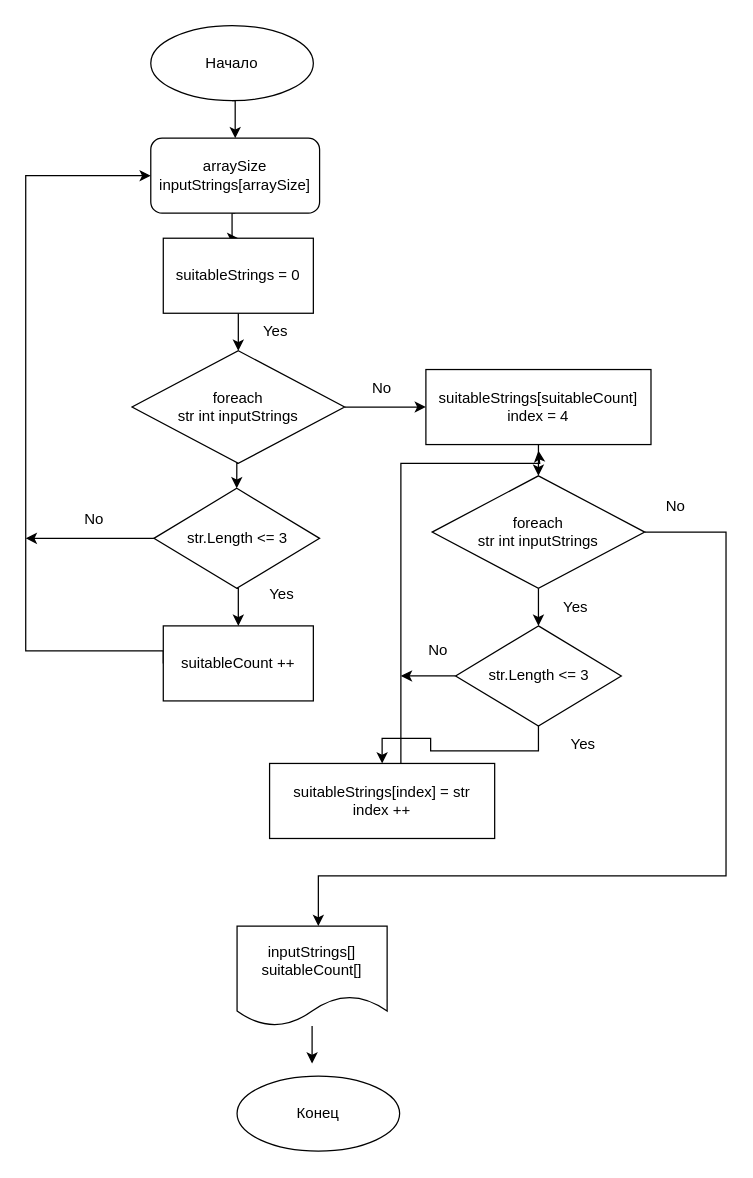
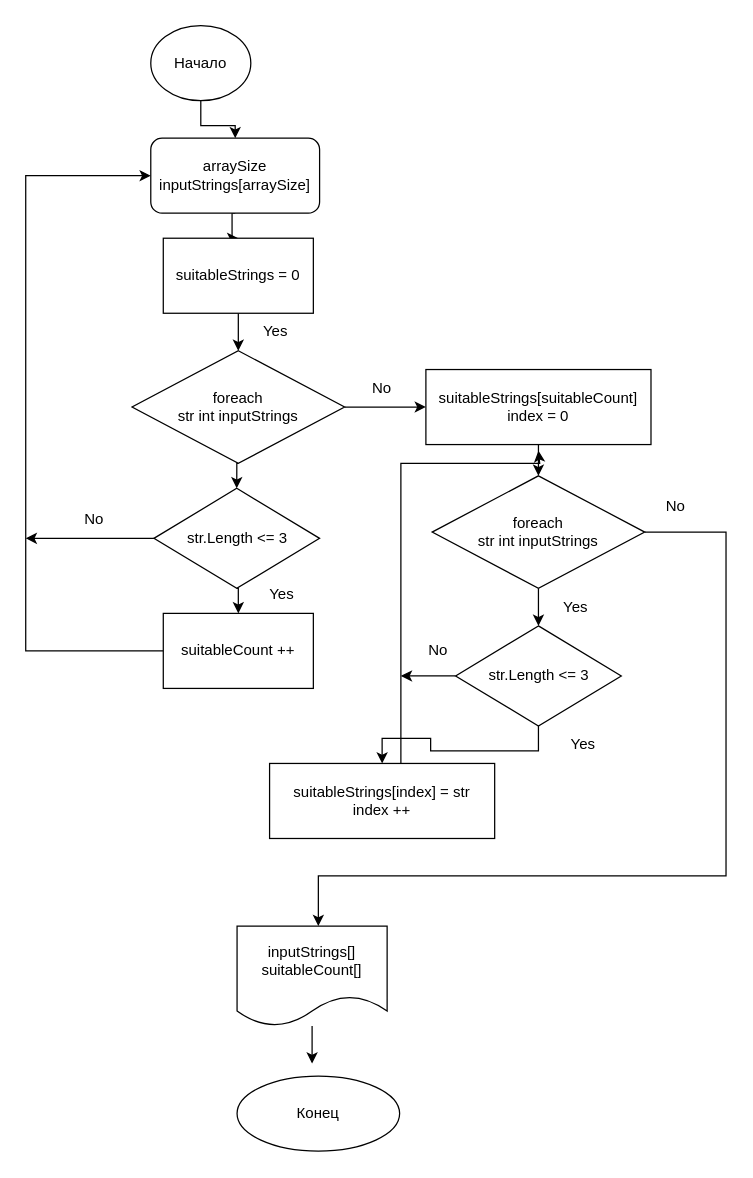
node "Начало": size 163x75 -> 100x75
node "suitableStrings[suitableCount] index = 4": label "suitableStrings[suitableCount] index = 4" -> "suitableStrings[suitableCount] index = 0"
node "suitableCount ++": moved (238, 663) -> (238, 651)
